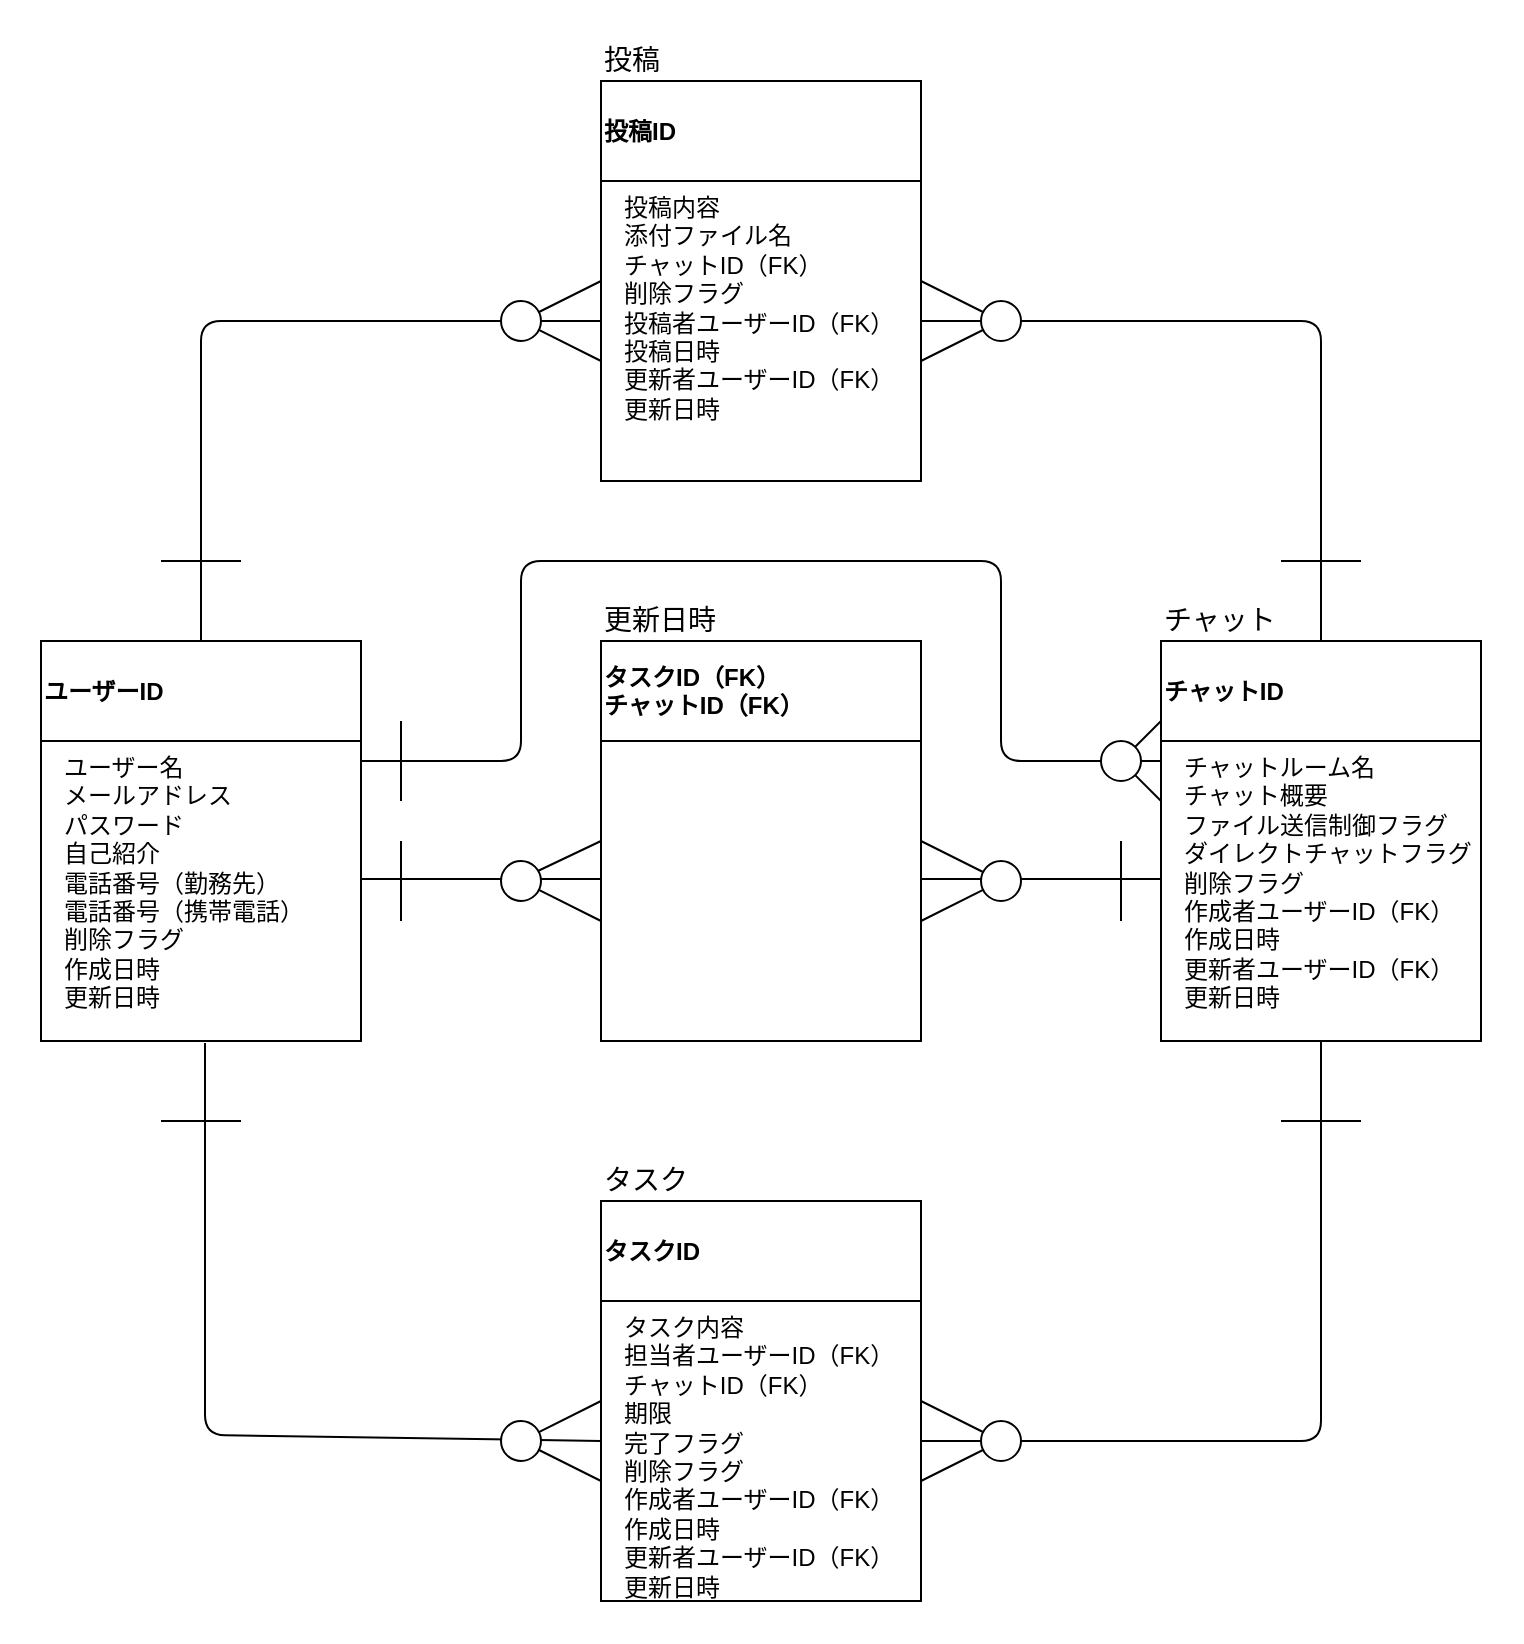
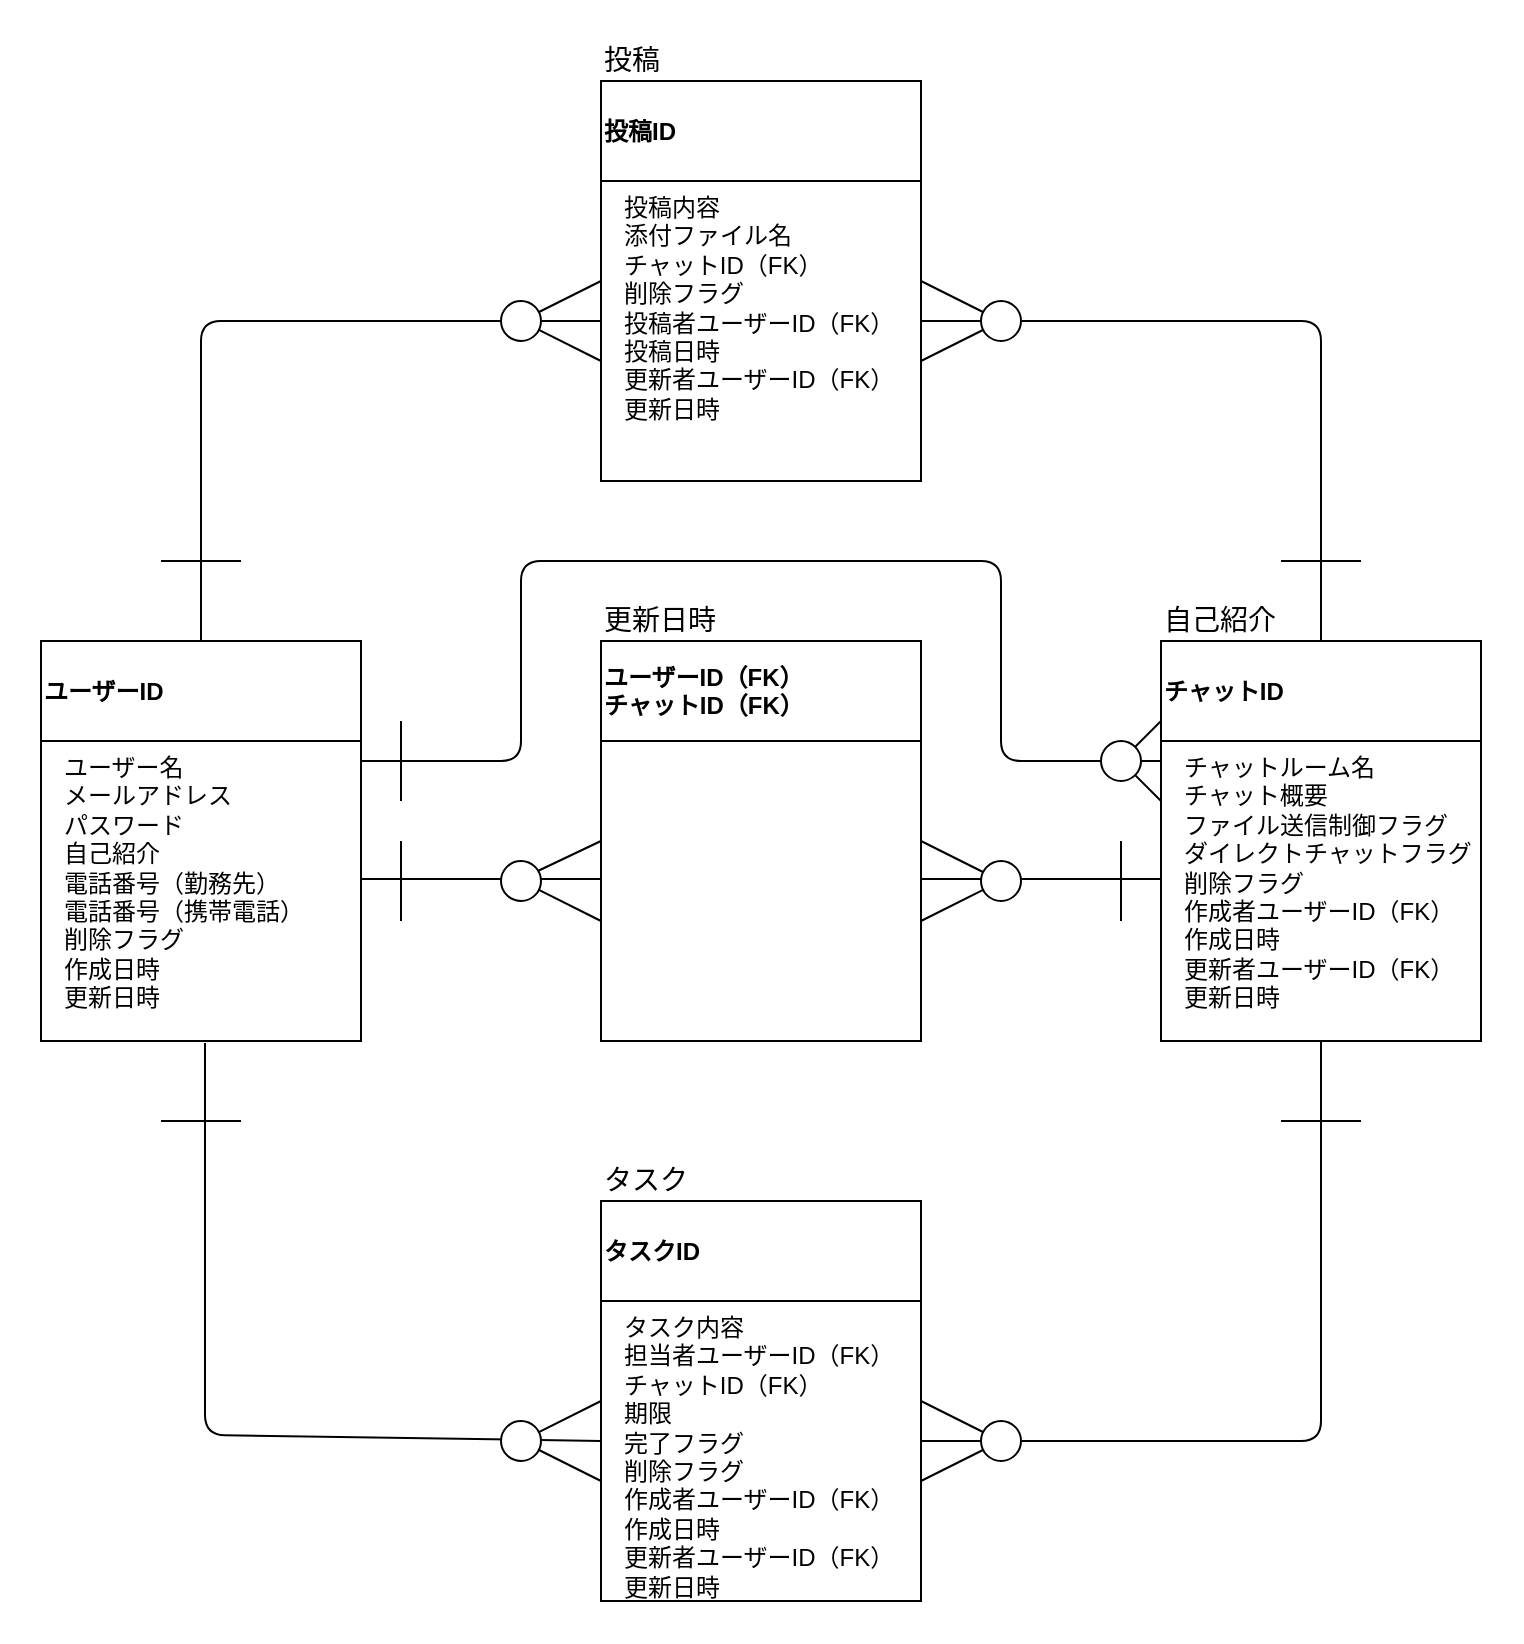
node "チャット": label "チャット" -> "自己紹介"
node "タスクID（FK） チャットID（FK）": label "タスクID（FK） チャットID（FK）" -> "ユーザーID（FK） チャットID（FK）"
